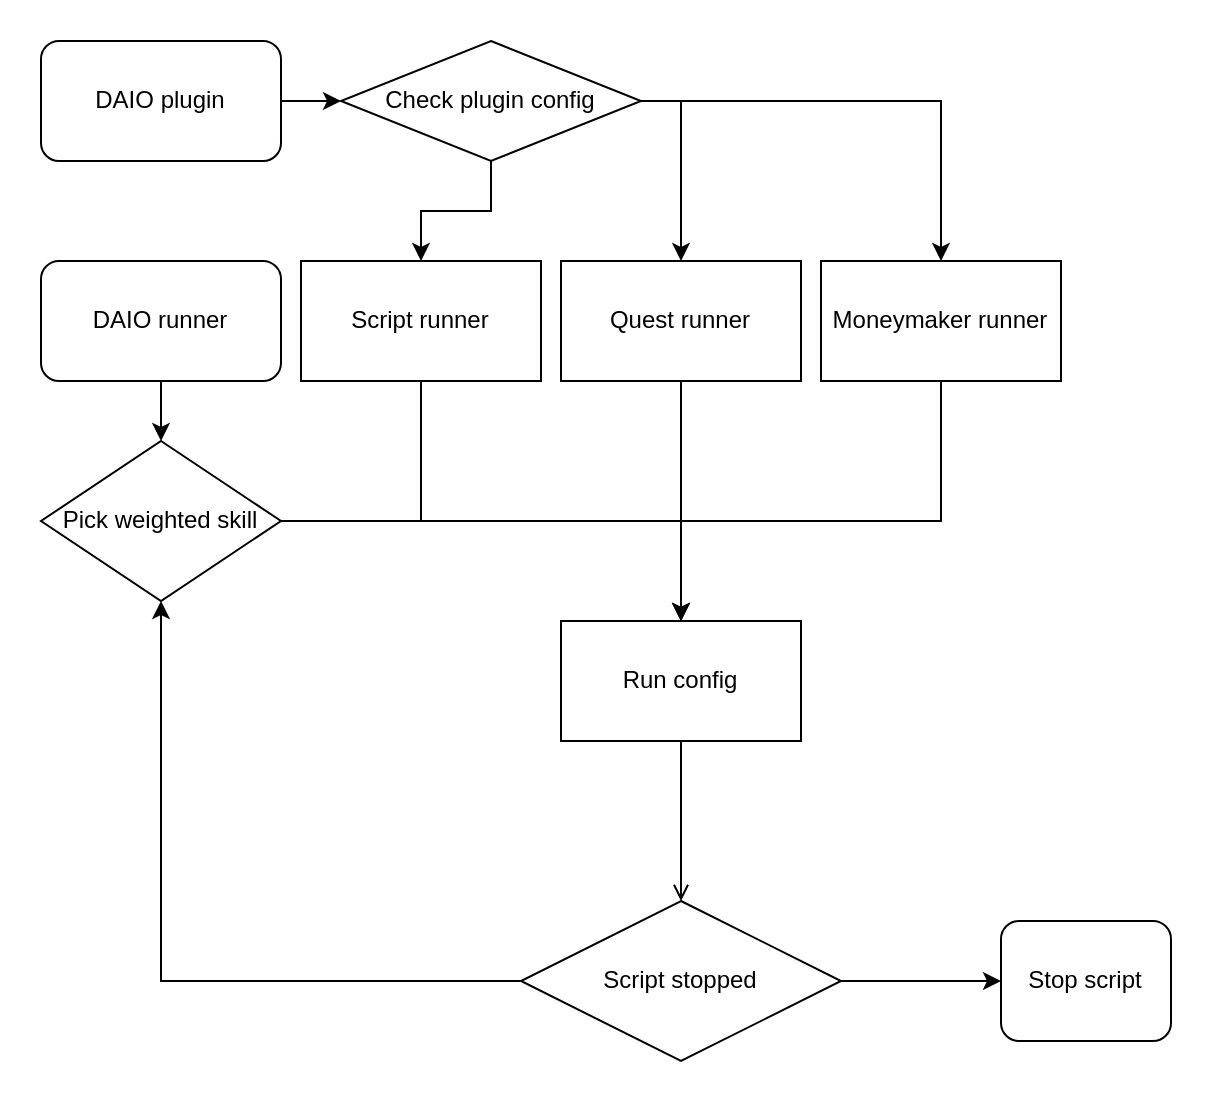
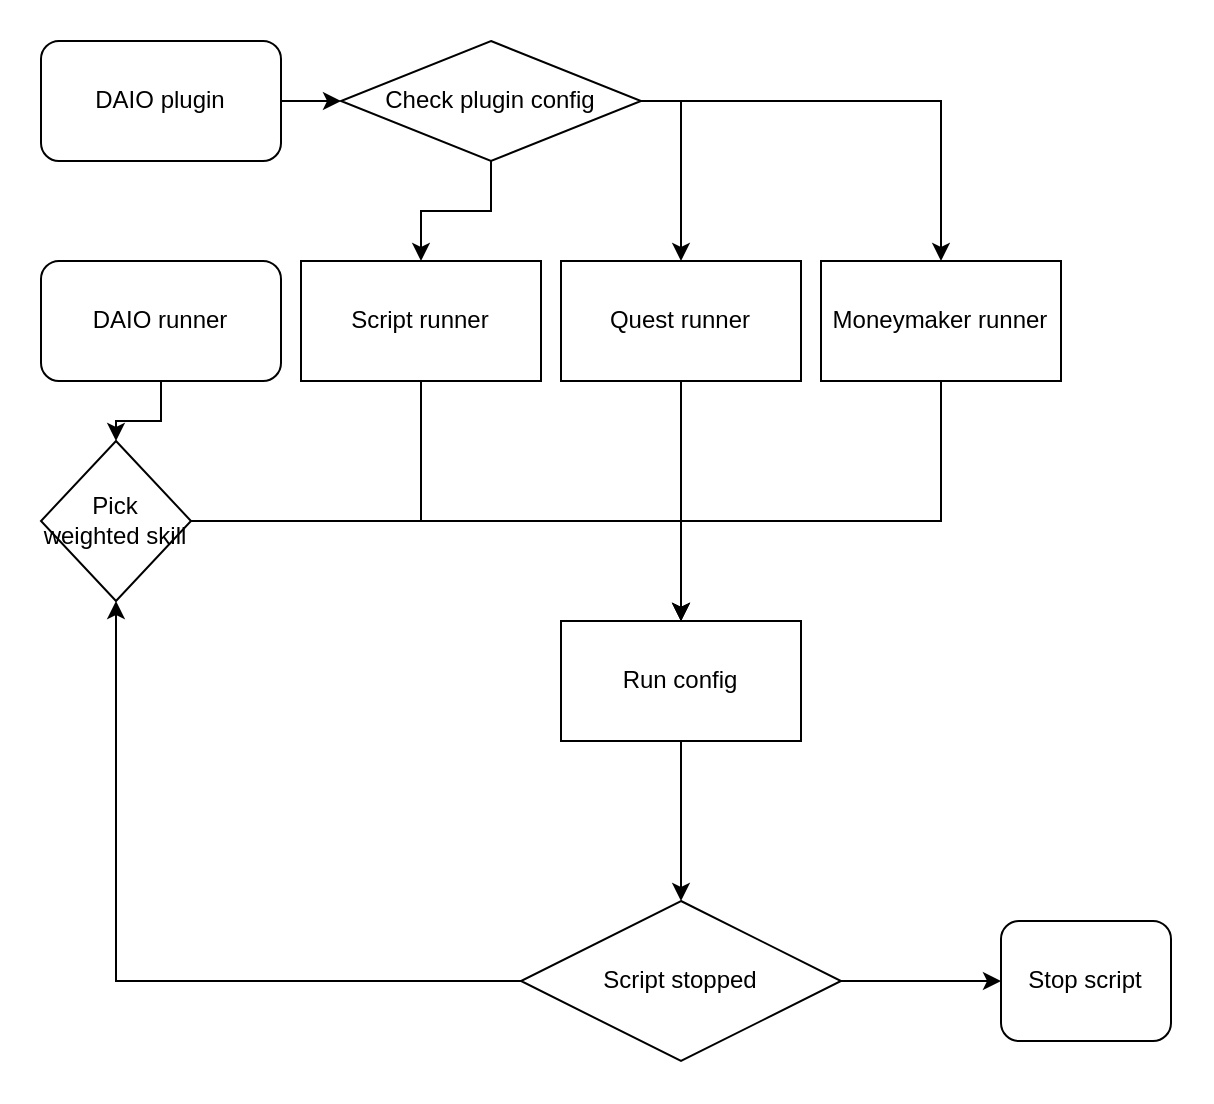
node "Pick weighted skill": size 240x160 -> 150x160
edge "Run config" -> "Script stopped": arrowhead open -> classic
